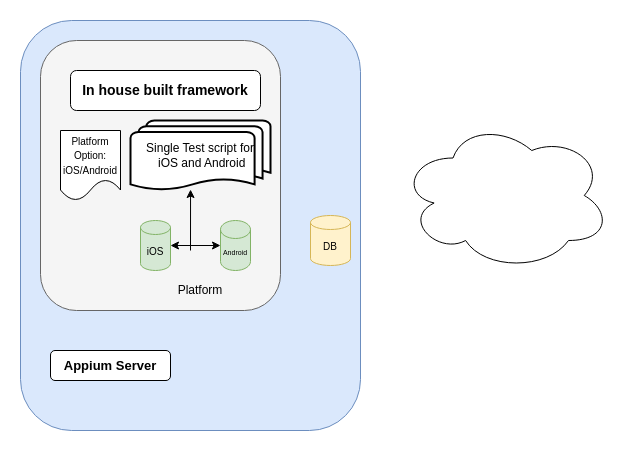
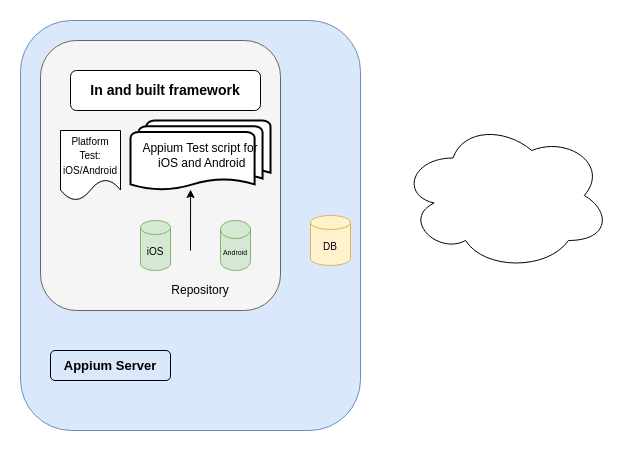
node "In house built framework": label "In house built framework" -> "In and built framework"
node "Platform Option: iOS/Android": label "Platform Option: iOS/Android" -> "Platform Test: iOS/Android"
node "Single Test script for iOS and Android": label "Single Test script for iOS and Android" -> "Appium Test script for iOS and Android"
edge "iOS" -- "Android": removed
node "Platform": label "Platform" -> "Repository"
node "Appium Server": fillcolor #ffffff -> #dae8fc
